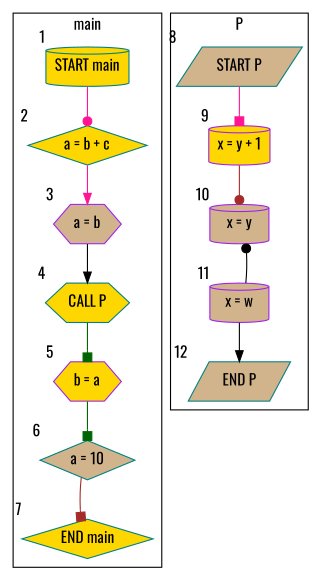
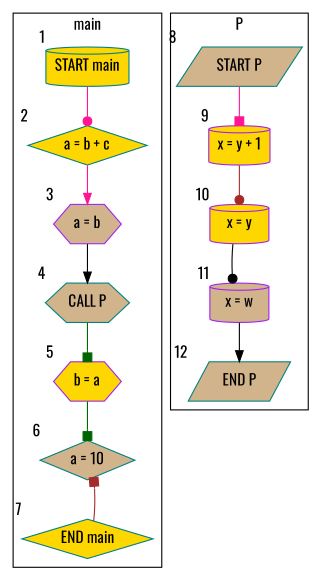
node "x = y 10": fillcolor tan -> gold
edge "x = w 11" -> "x = y 10": reversed
node "CALL P 4": fillcolor gold -> tan
edge "a = 10 6" -> "END main 7": reversed
